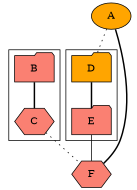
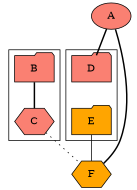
node "A": fillcolor orange -> salmon
edge "A" -- "D": style dotted -> bold
node "D": fillcolor orange -> salmon
edge "D" -- "E": removed
node "E": fillcolor salmon -> orange
node "F": fillcolor salmon -> orange
